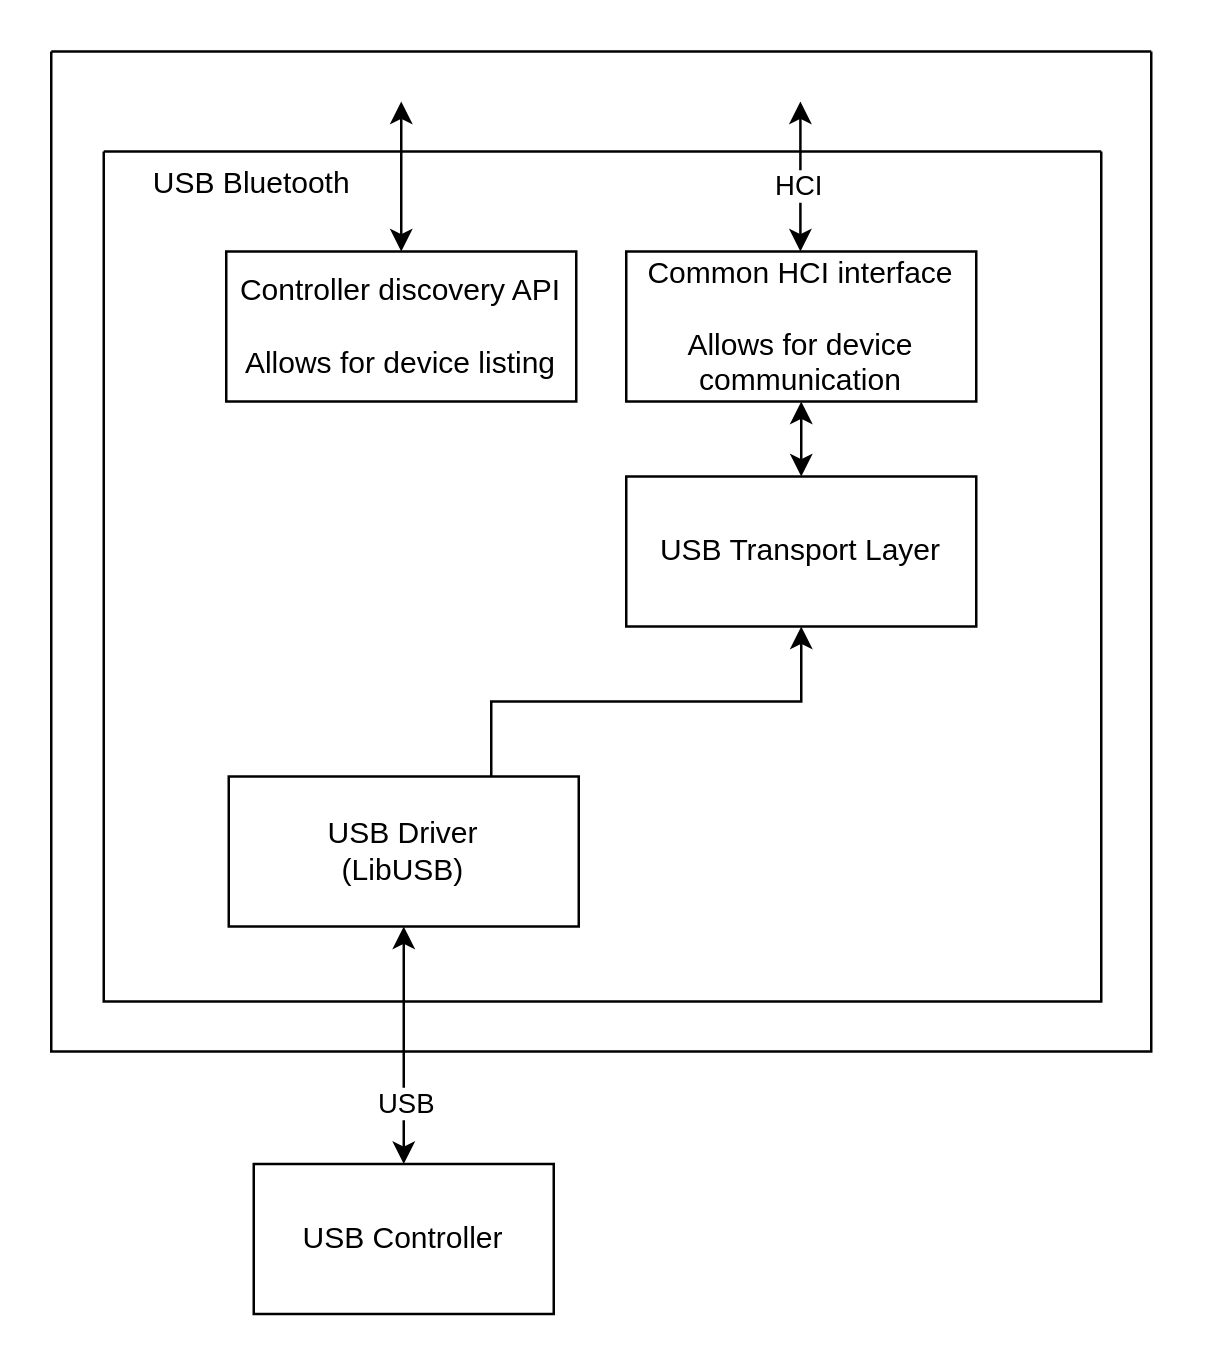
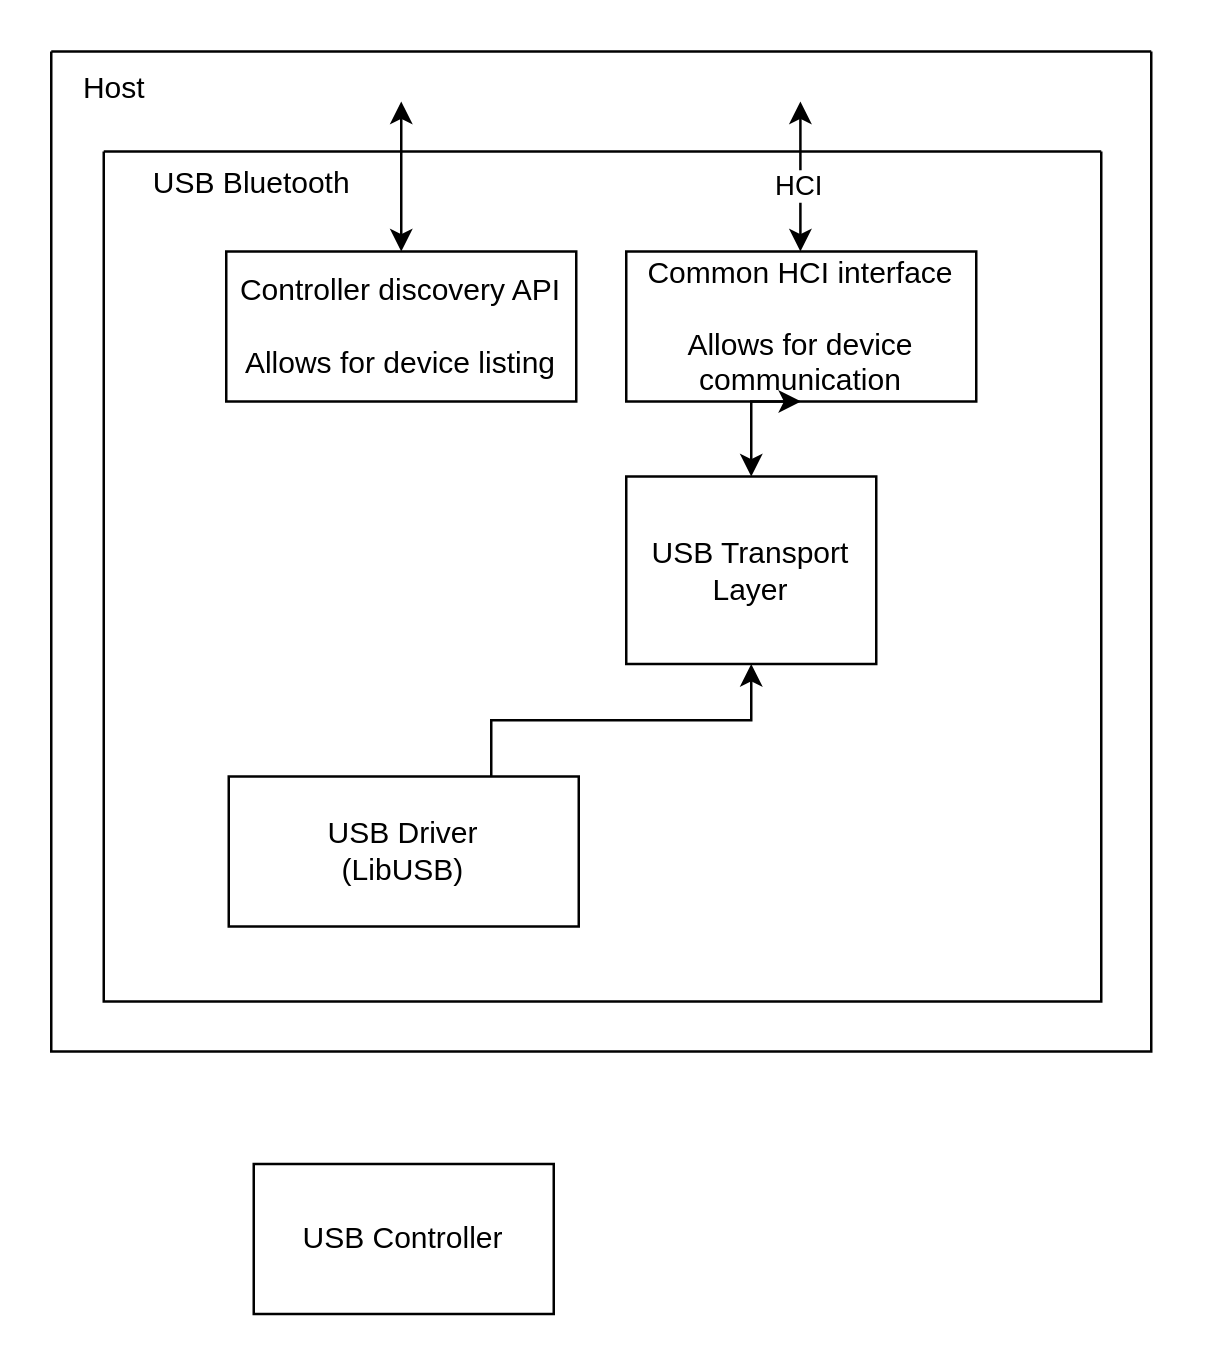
node "Host": added
node "USB Transport Layer": size 350x150 -> 250x188
edge "USB Driver (LibUSB)" -- "USB Controller": removed, label "USB"
